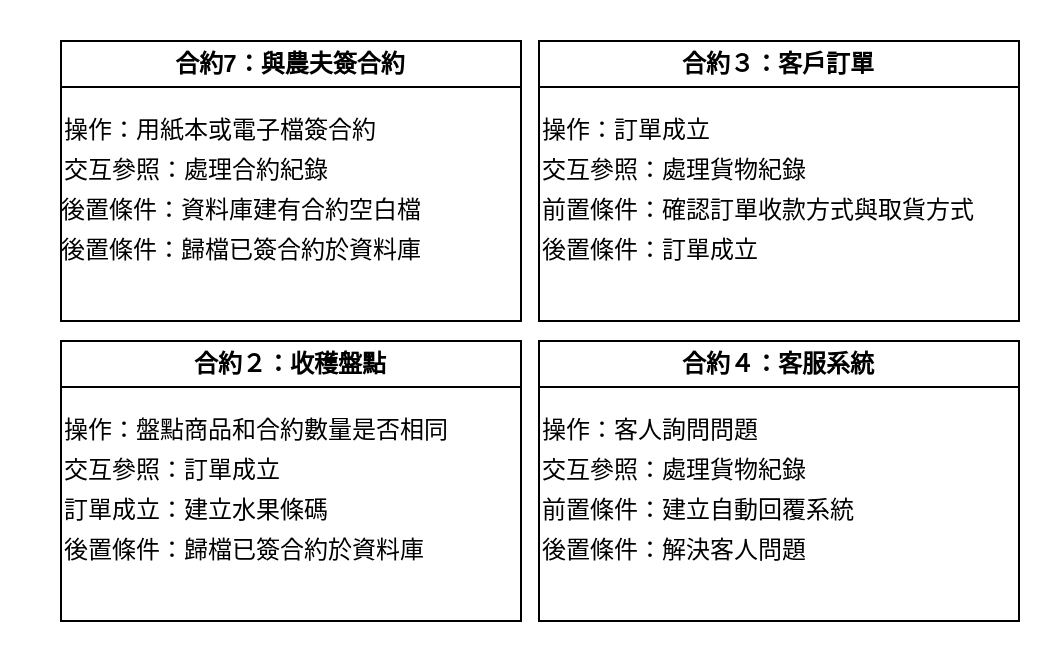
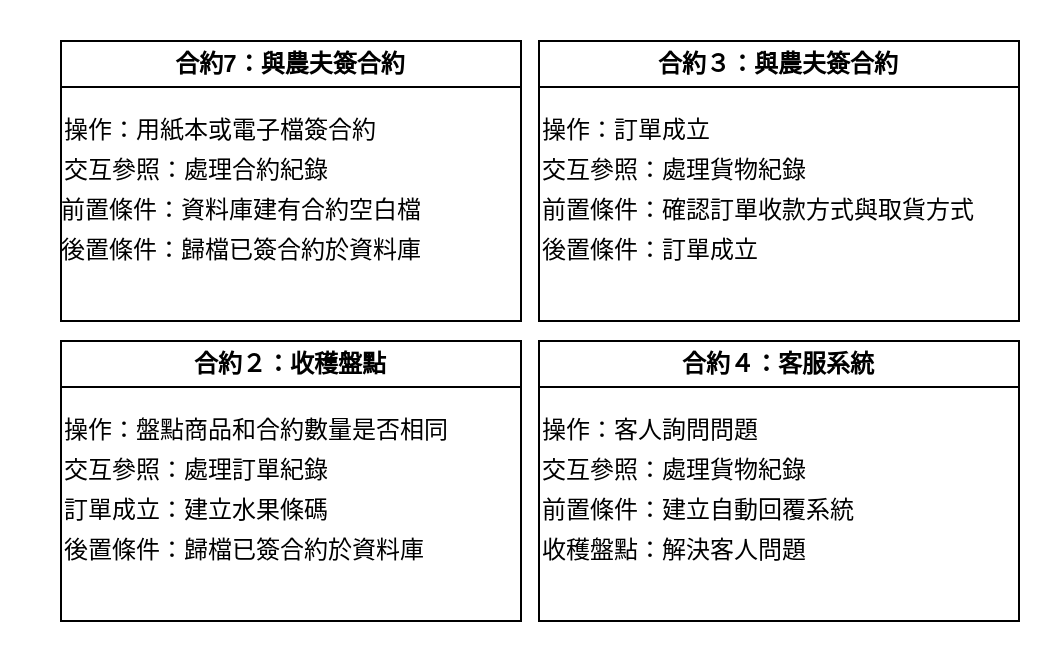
node "合約３：客戶訂單": label "合約３：客戶訂單" -> "合約３：與農夫簽合約"
node "後置條件：資料庫建有合約空白檔": label "後置條件：資料庫建有合約空白檔" -> "前置條件：資料庫建有合約空白檔"
node "交互參照：訂單成立": label "交互參照：訂單成立" -> "交互參照：處理訂單紀錄"
node "後置條件：解決客人問題": label "後置條件：解決客人問題" -> "收穫盤點：解決客人問題"
